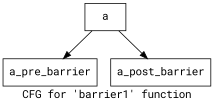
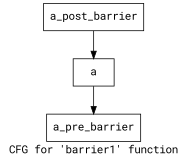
edge "a" -> "a_post_barrier": reversed
